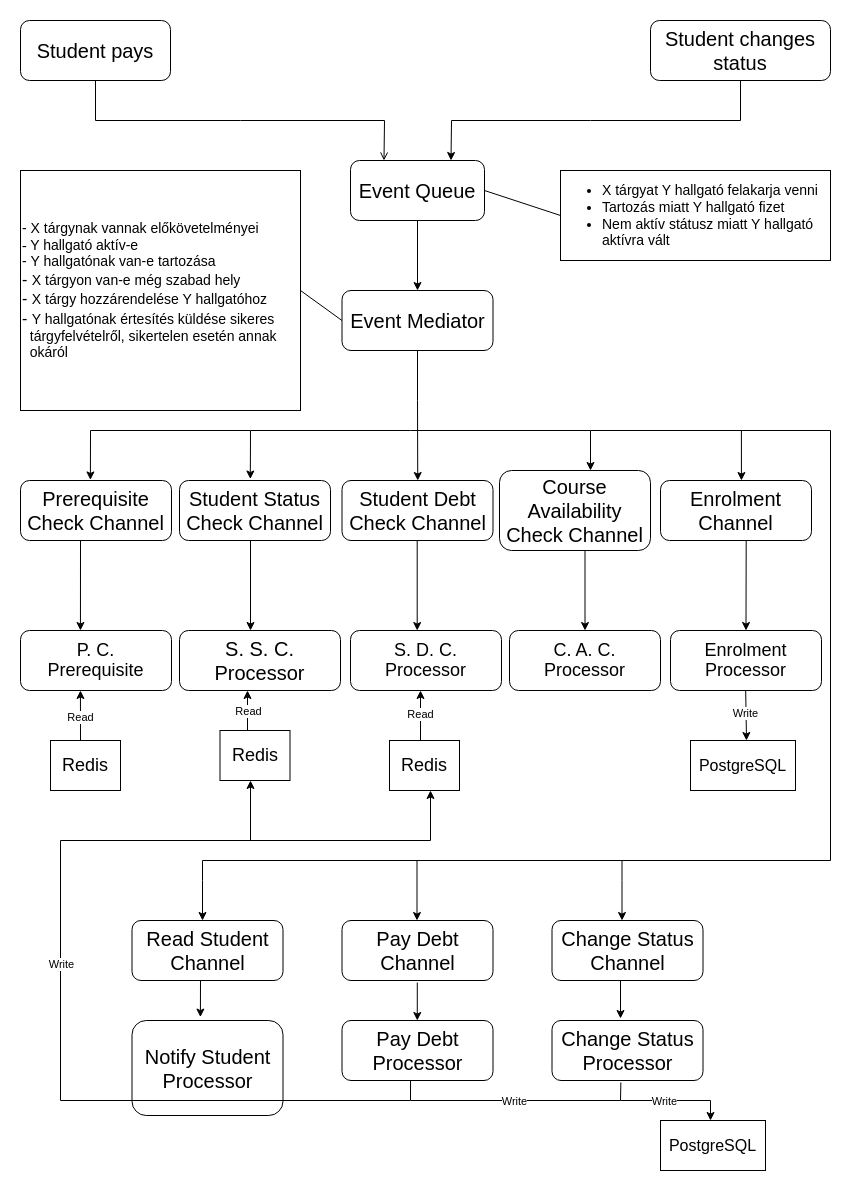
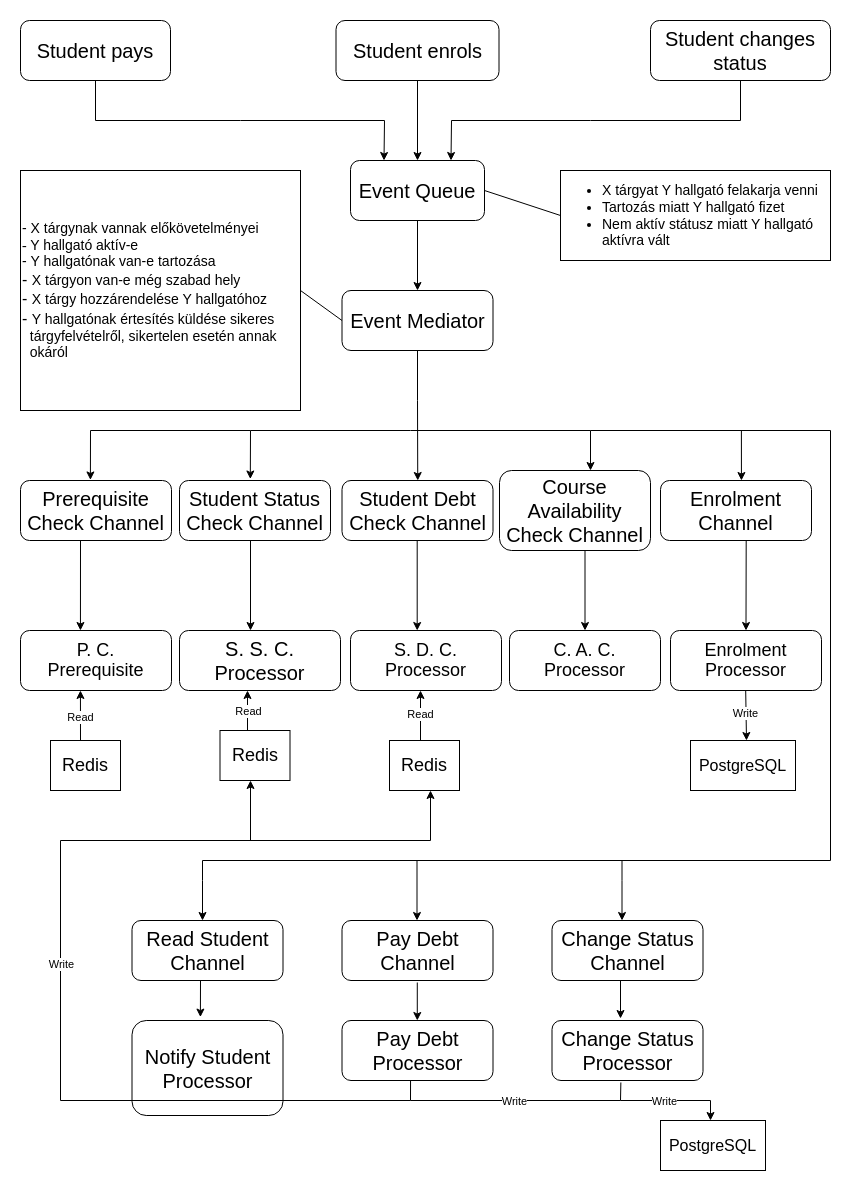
node "Student enrols": added
edge "Student enrols" -> "Event Queue": added
edge "Student pays" -> "Event Queue": arrowhead open -> classic
